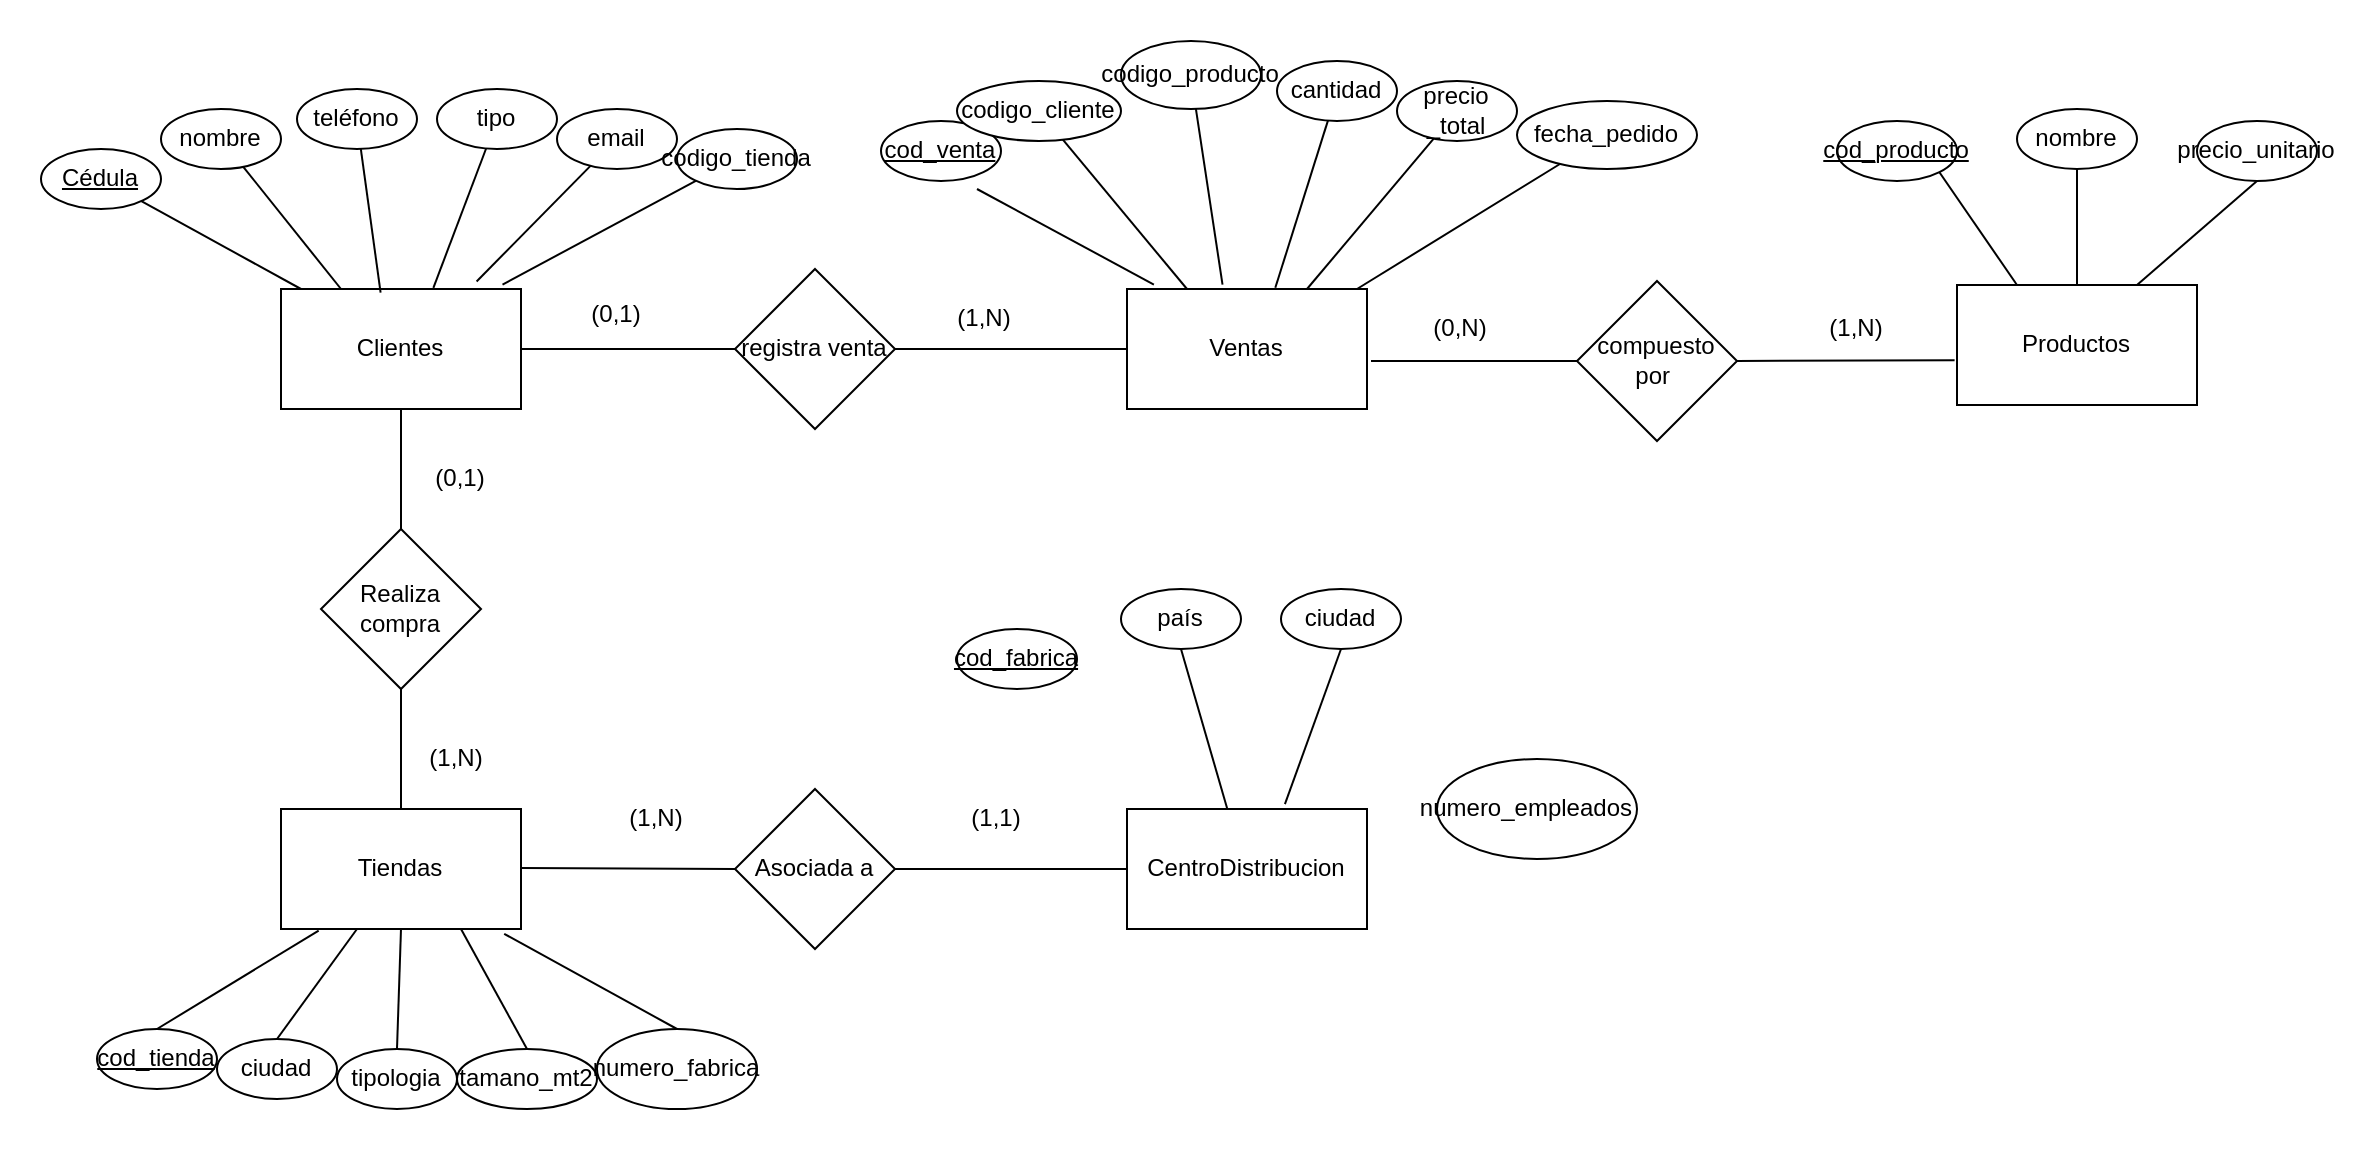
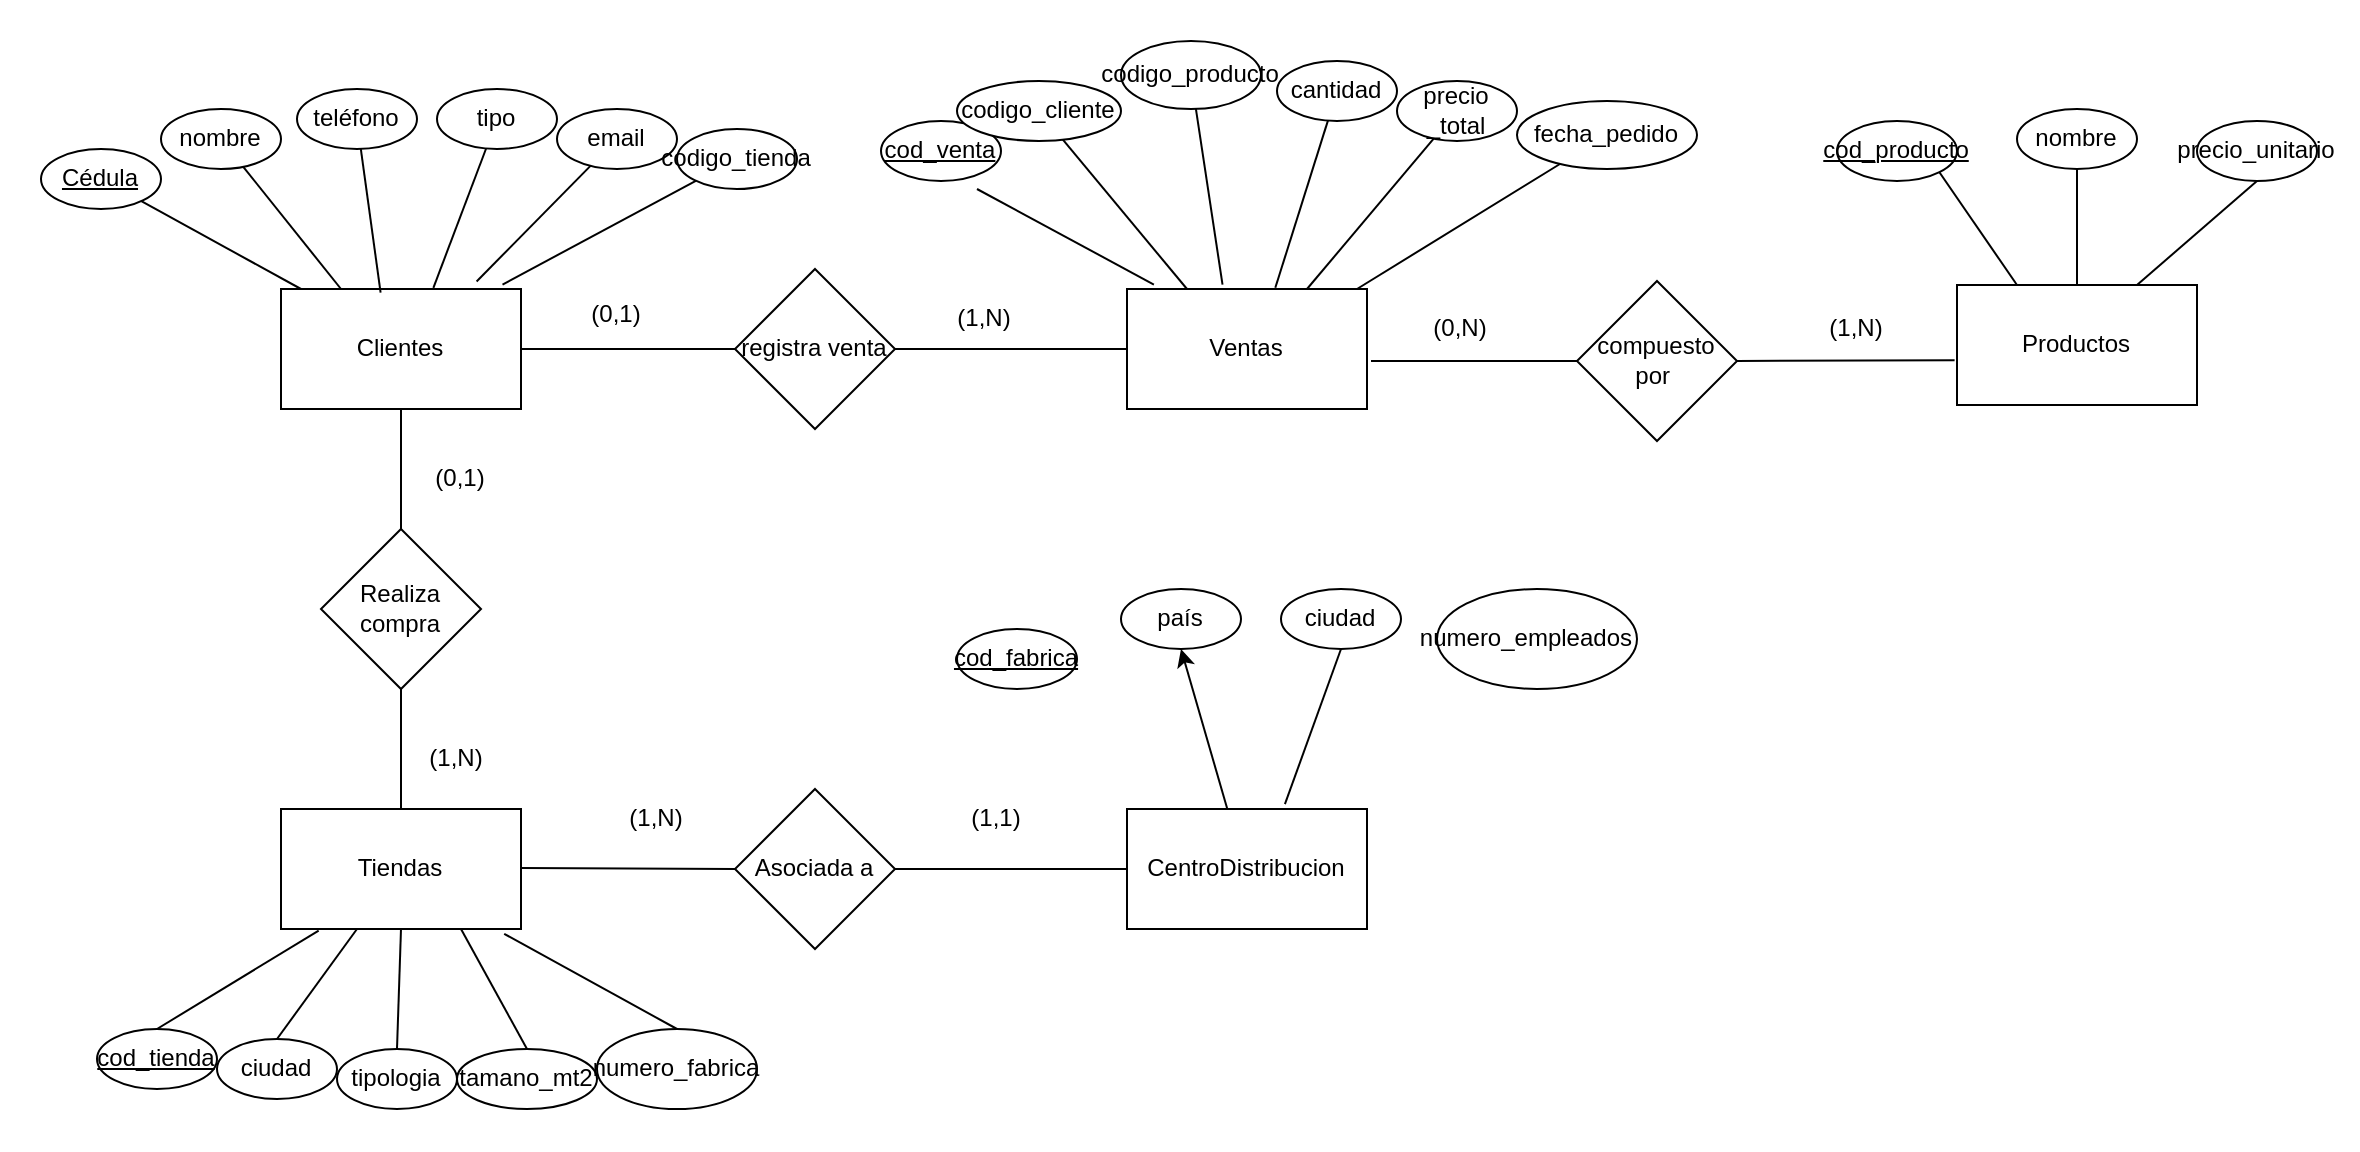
edge "país" -- "CentroDistribucion": arrowhead none -> classic
node "numero_empleados": moved (1537, 809) -> (1537, 639)
